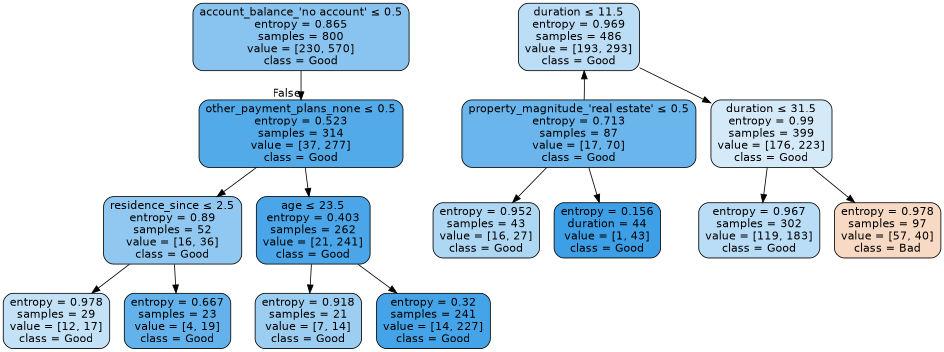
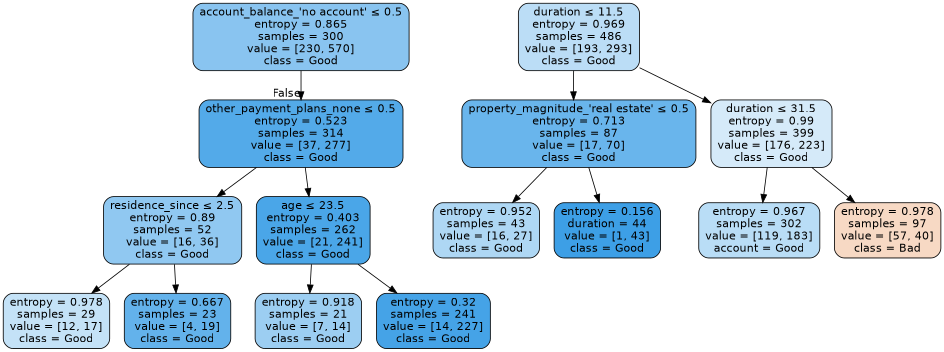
node "account_balance_'no account' ≤ 0.5": text "samples = 800" -> "samples = 300"
edge "property_magnitude_'real estate' ≤ 0.5" -> "duration ≤ 11.5": reversed
node "entropy = 0.967": text "class = Good" -> "account = Good"
